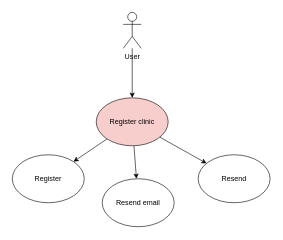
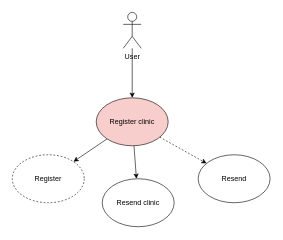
edge "Register clinic" -> "Resend": style solid -> dashed
node "Register": style solid -> dashed
node "Resend email": label "Resend email" -> "Resend clinic"
